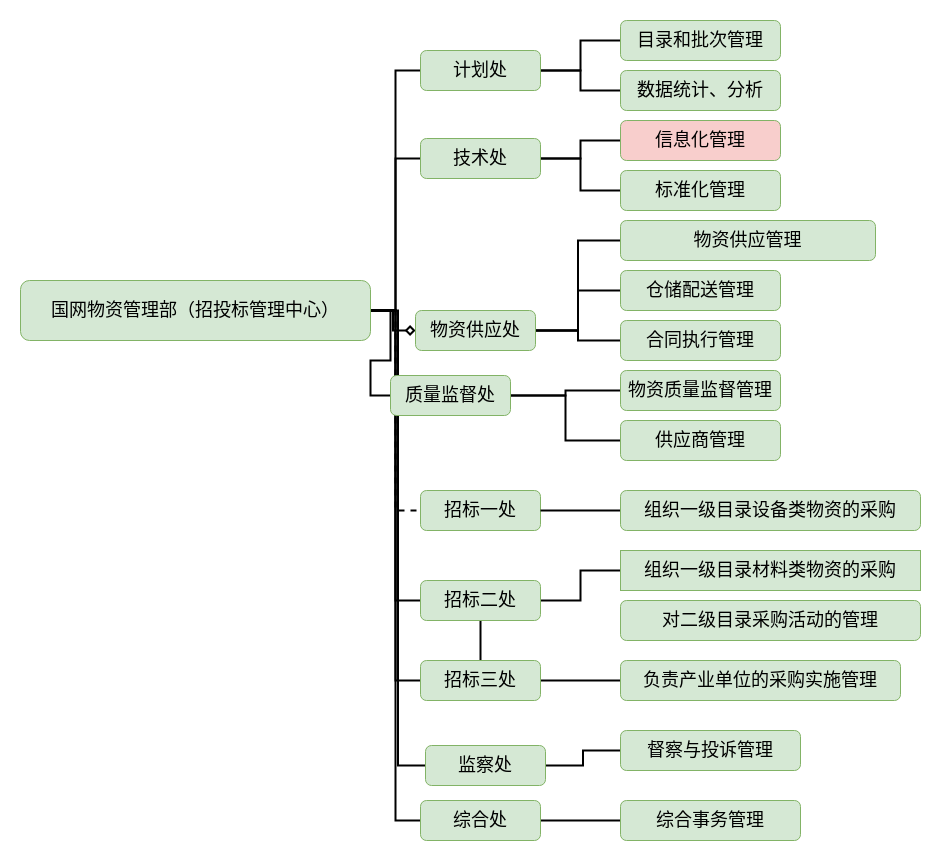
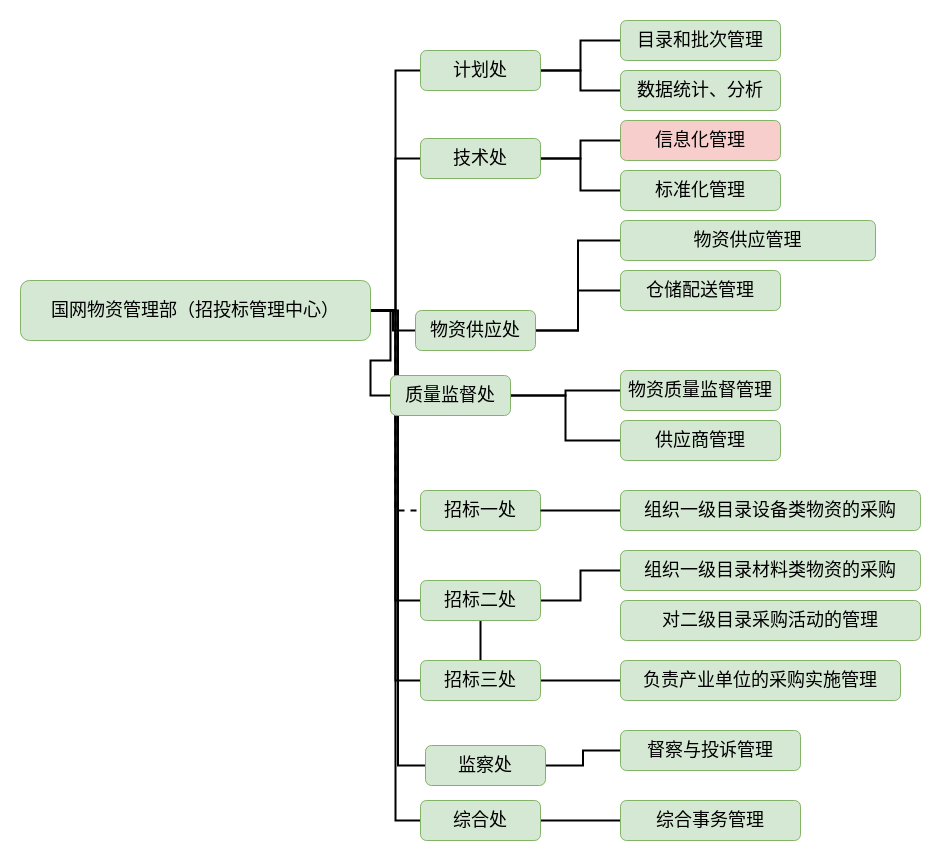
edge "国网物资管理部（招投标管理中心）" -> "物资供应处": arrowhead diamond -> none
edge "物资供应处" -- "合同执行管理": removed
node "合同执行管理": removed
node "组织一级目录材料类物资的采购": shape rectangle -> rounded rectangle
